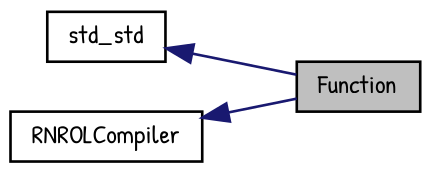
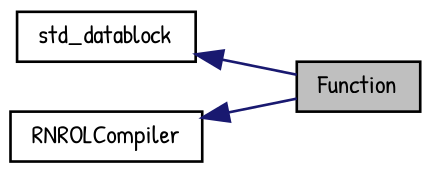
node "std_std": label "std_std" -> "std_datablock"
